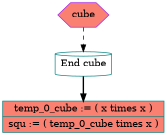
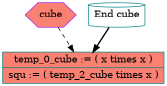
edge "cube" -> "End cube": now "cube" -> "temp_0_cube := ( x times x )"
node "temp_0_cube := ( x times x )": text "squ := ( temp_0_cube times x )" -> "squ := ( temp_2_cube times x )"
